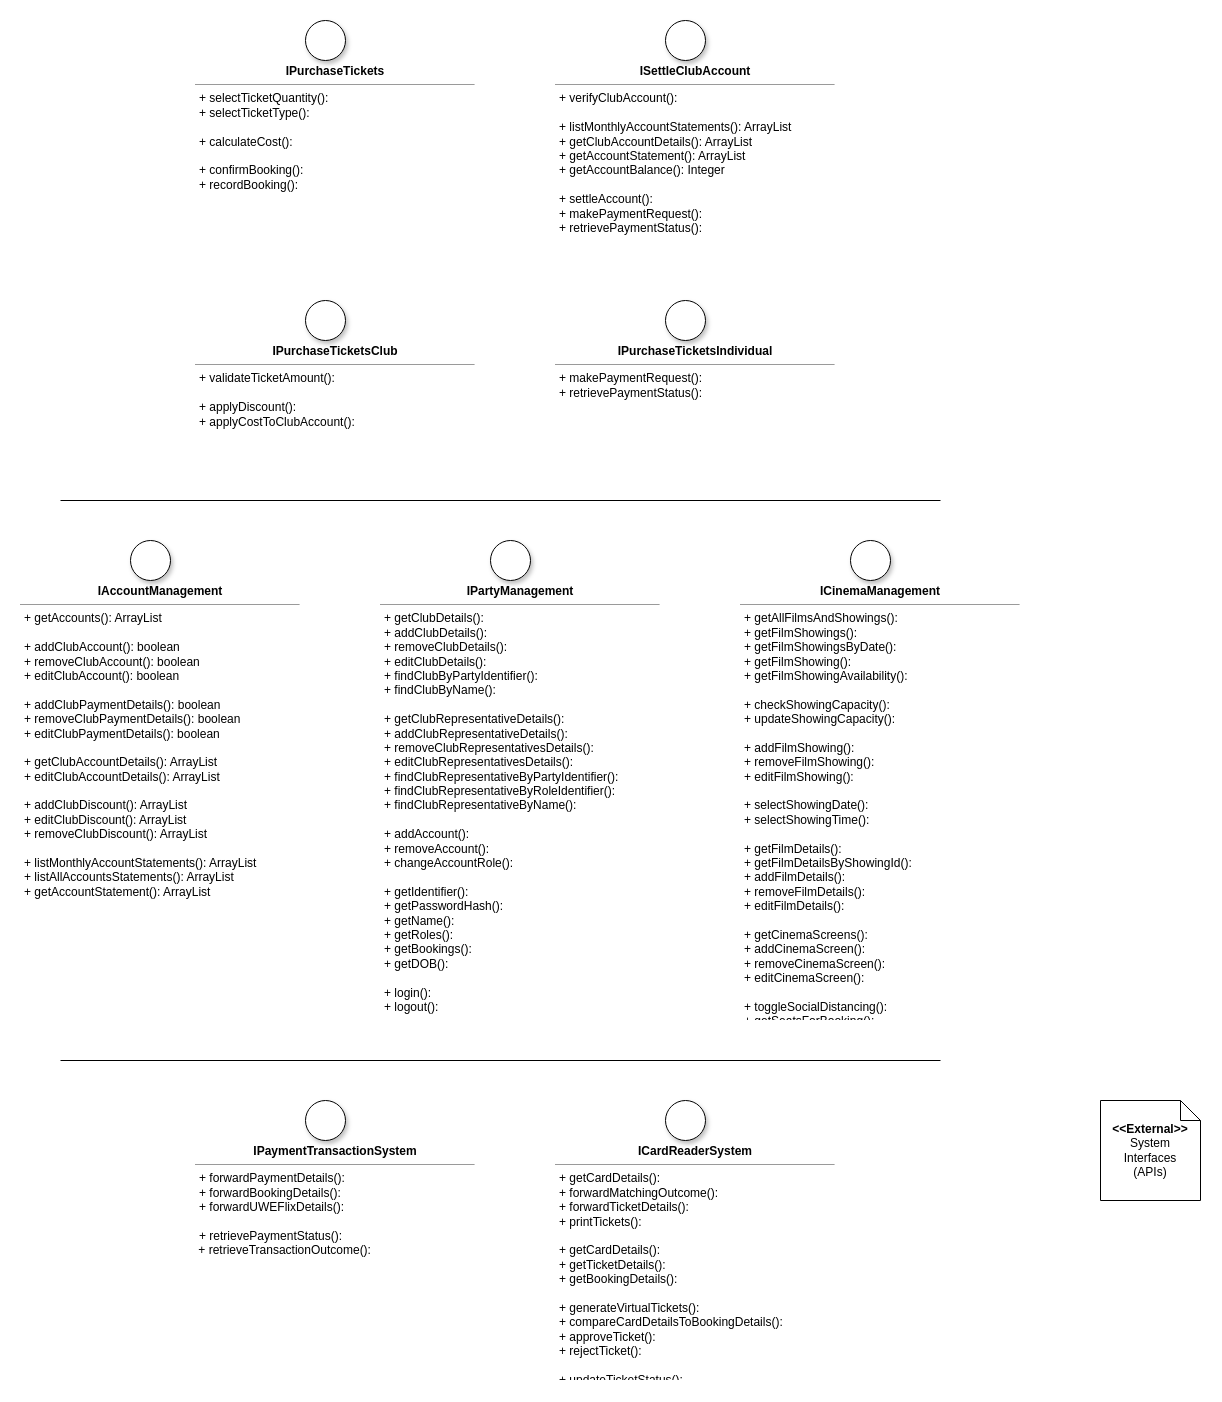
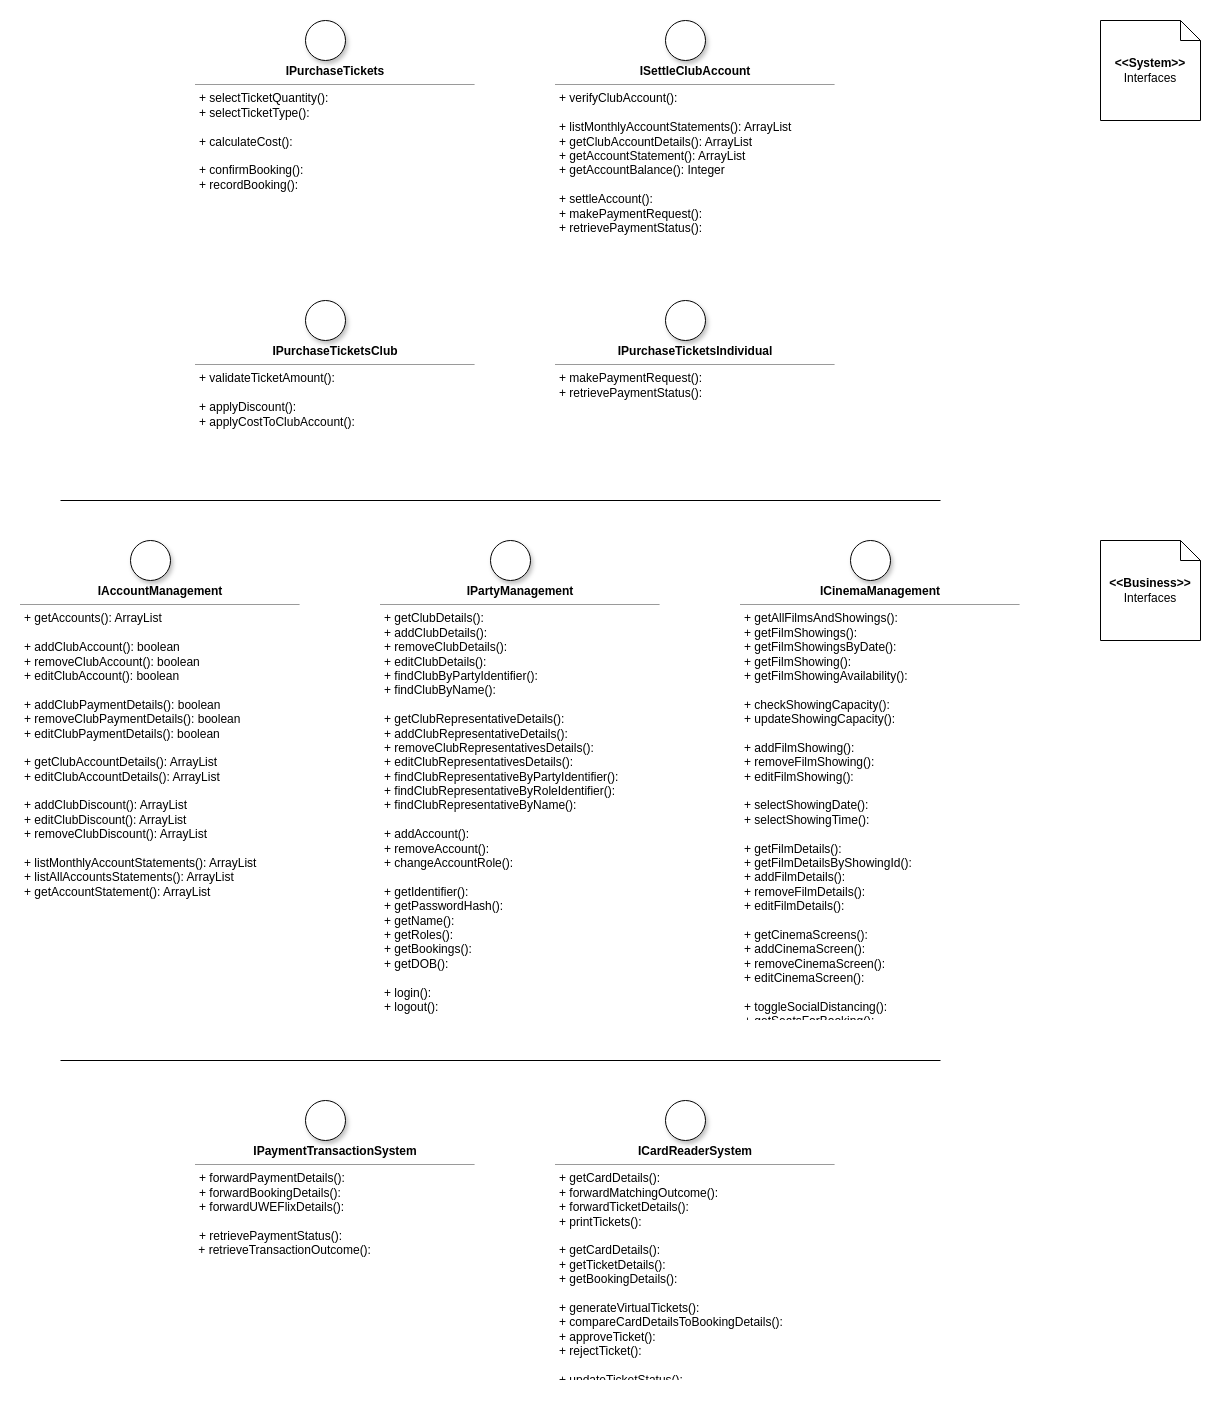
node "<<System>> Interfaces": added
node "<<Business>> Interfaces": added
node "<<External>> System Interfaces (APIs)": removed
